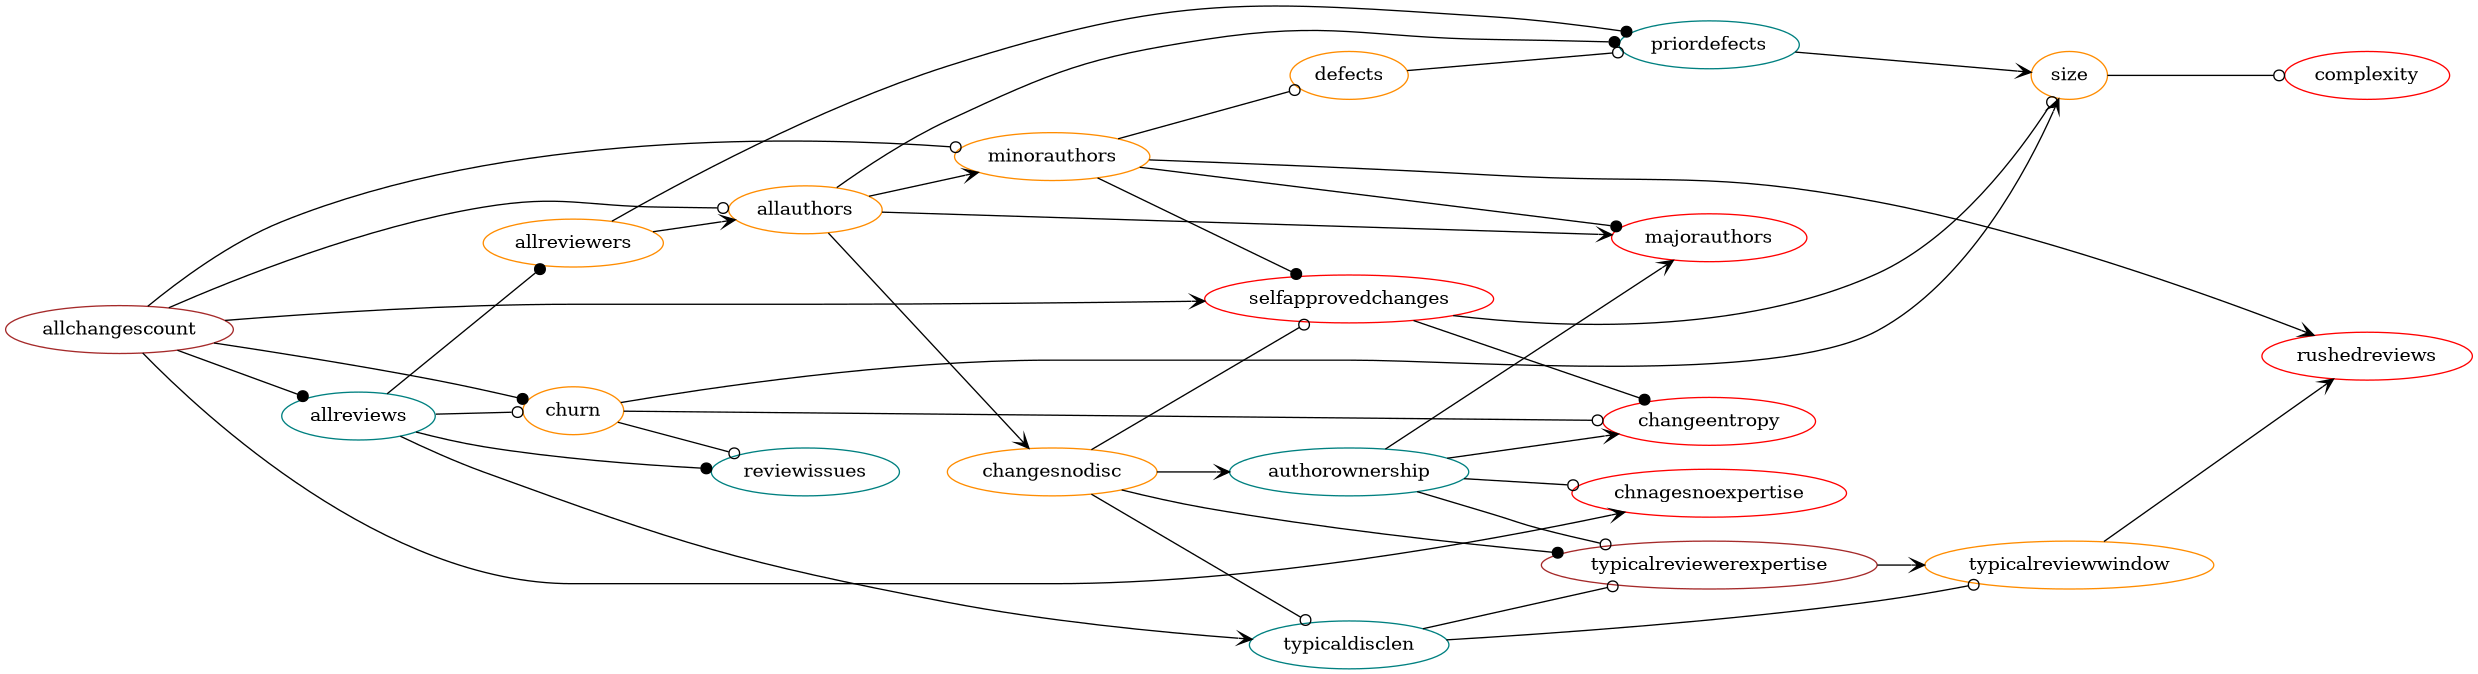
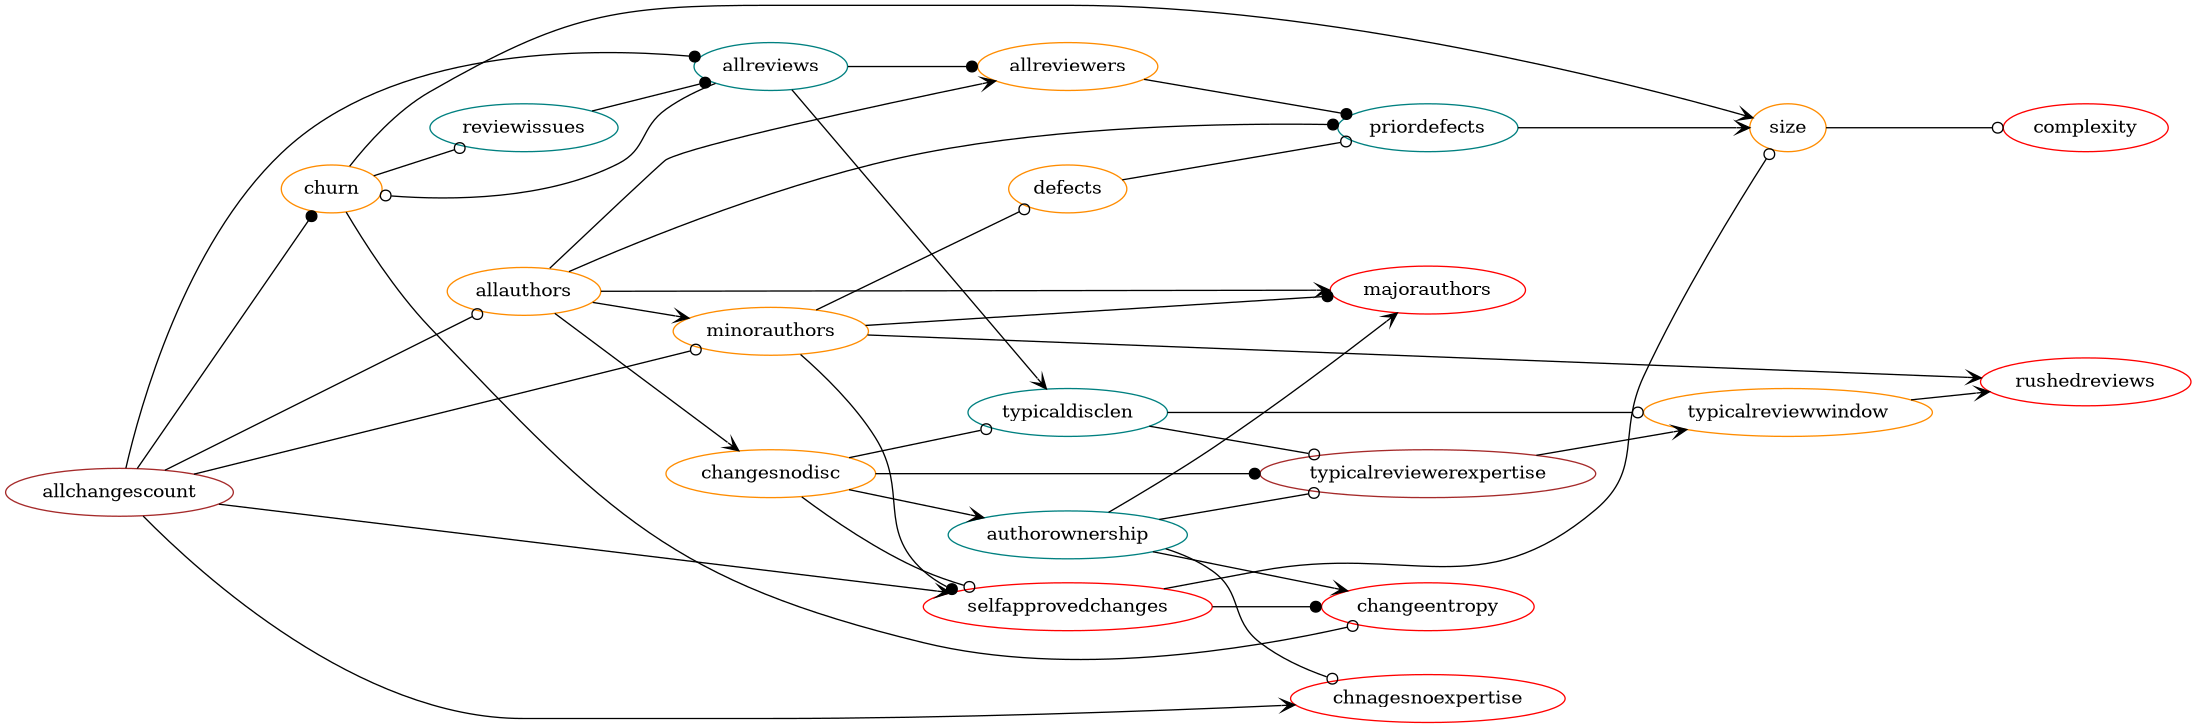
edge "allreviewers" -> "allauthors": reversed
edge "allreviews" -> "reviewissues": reversed
